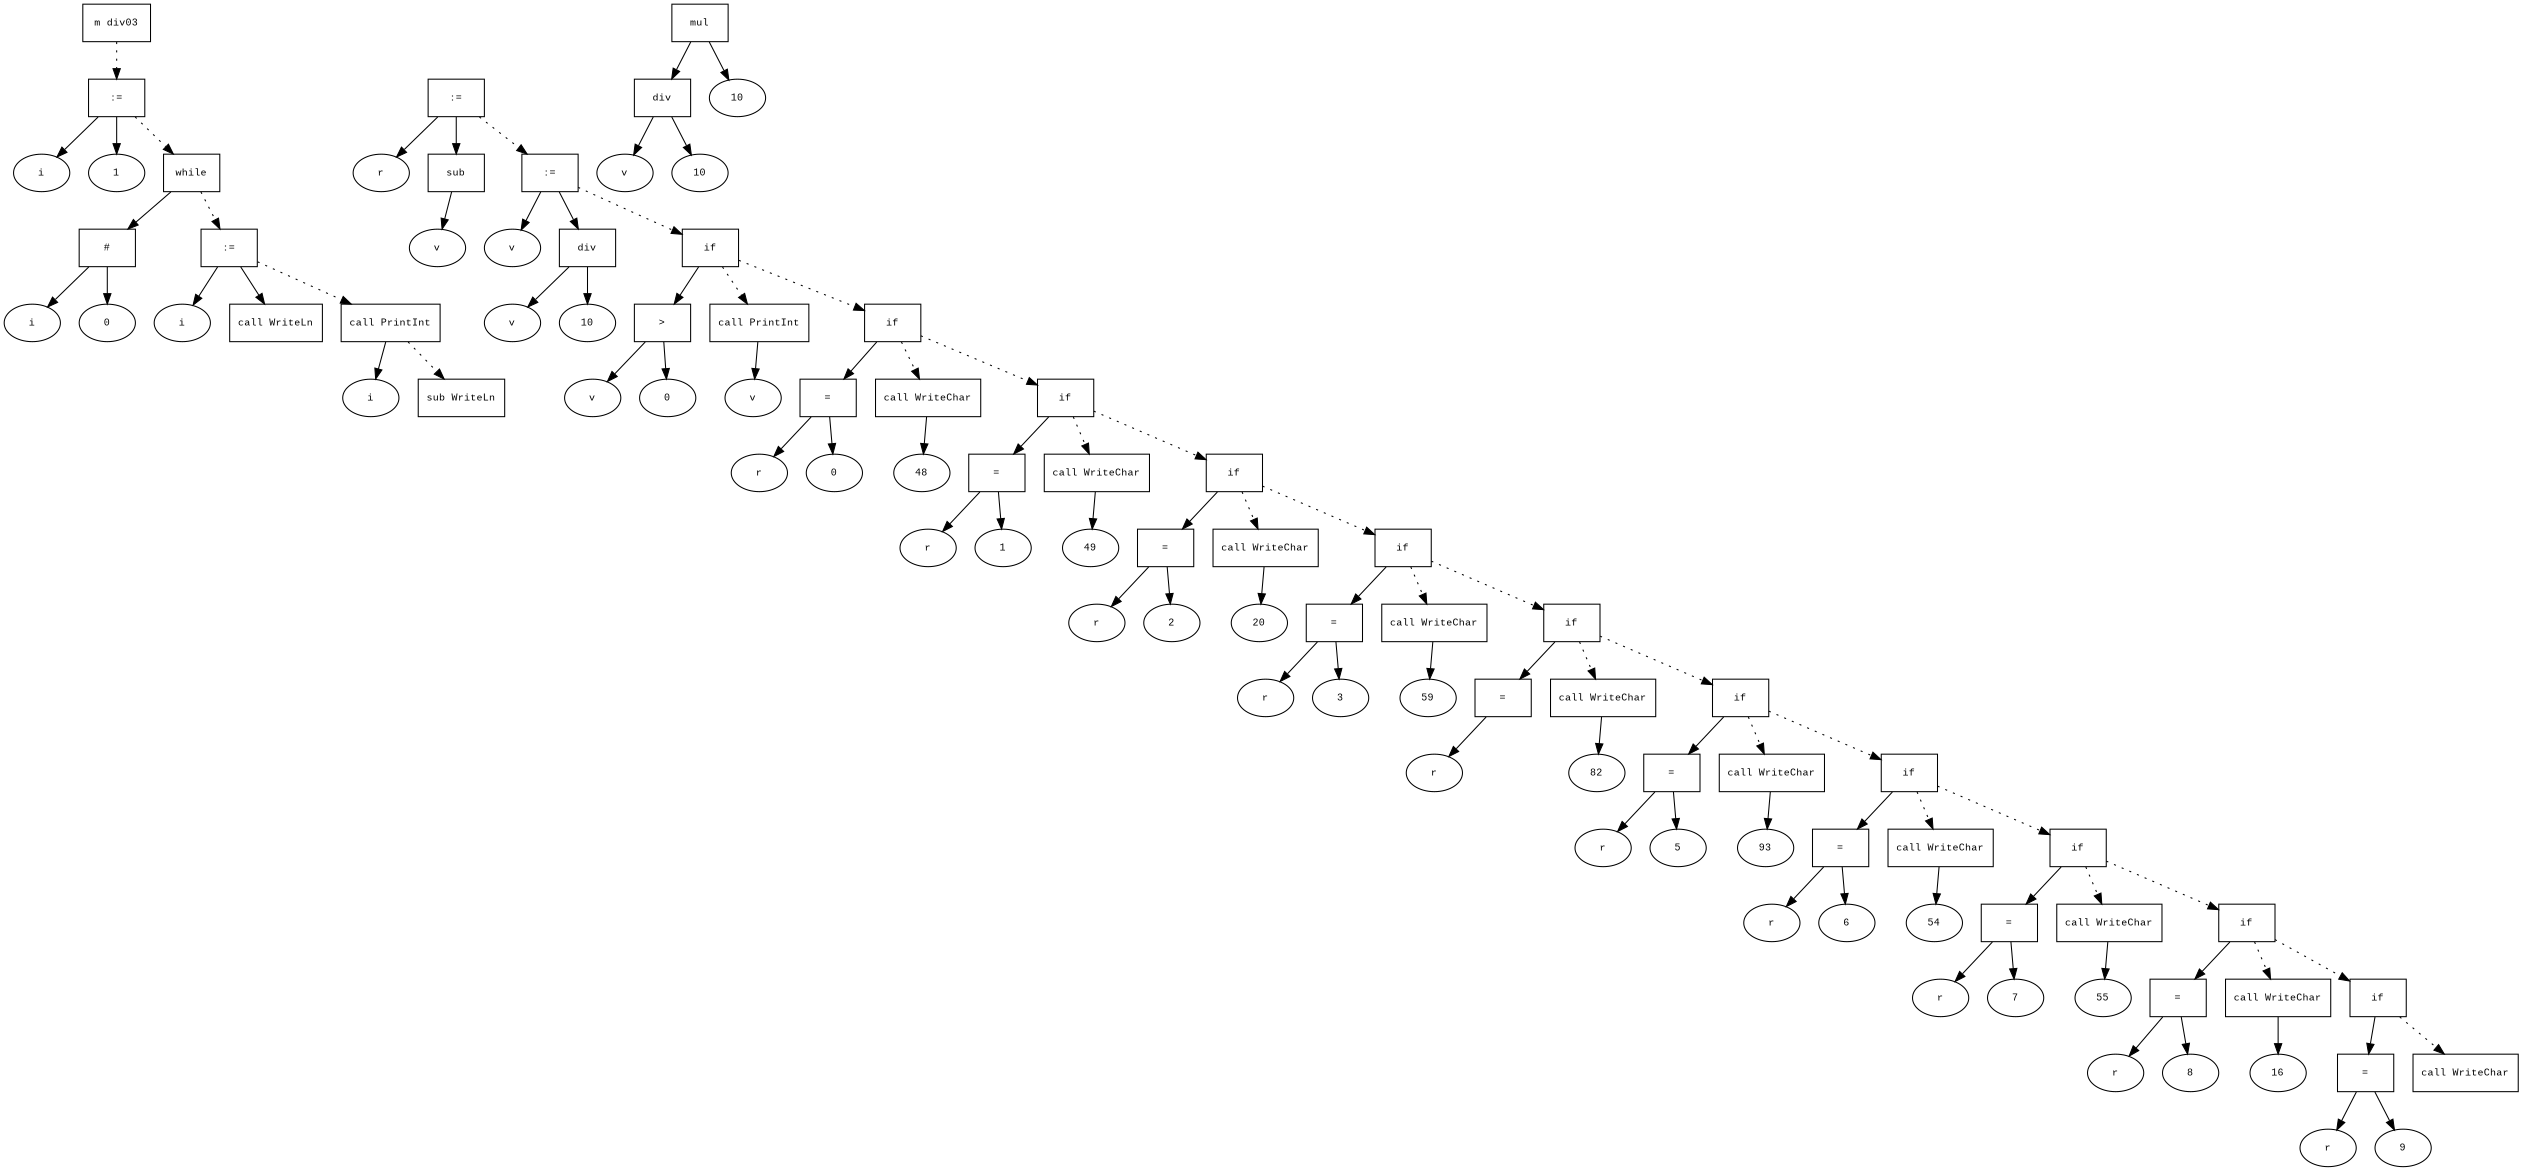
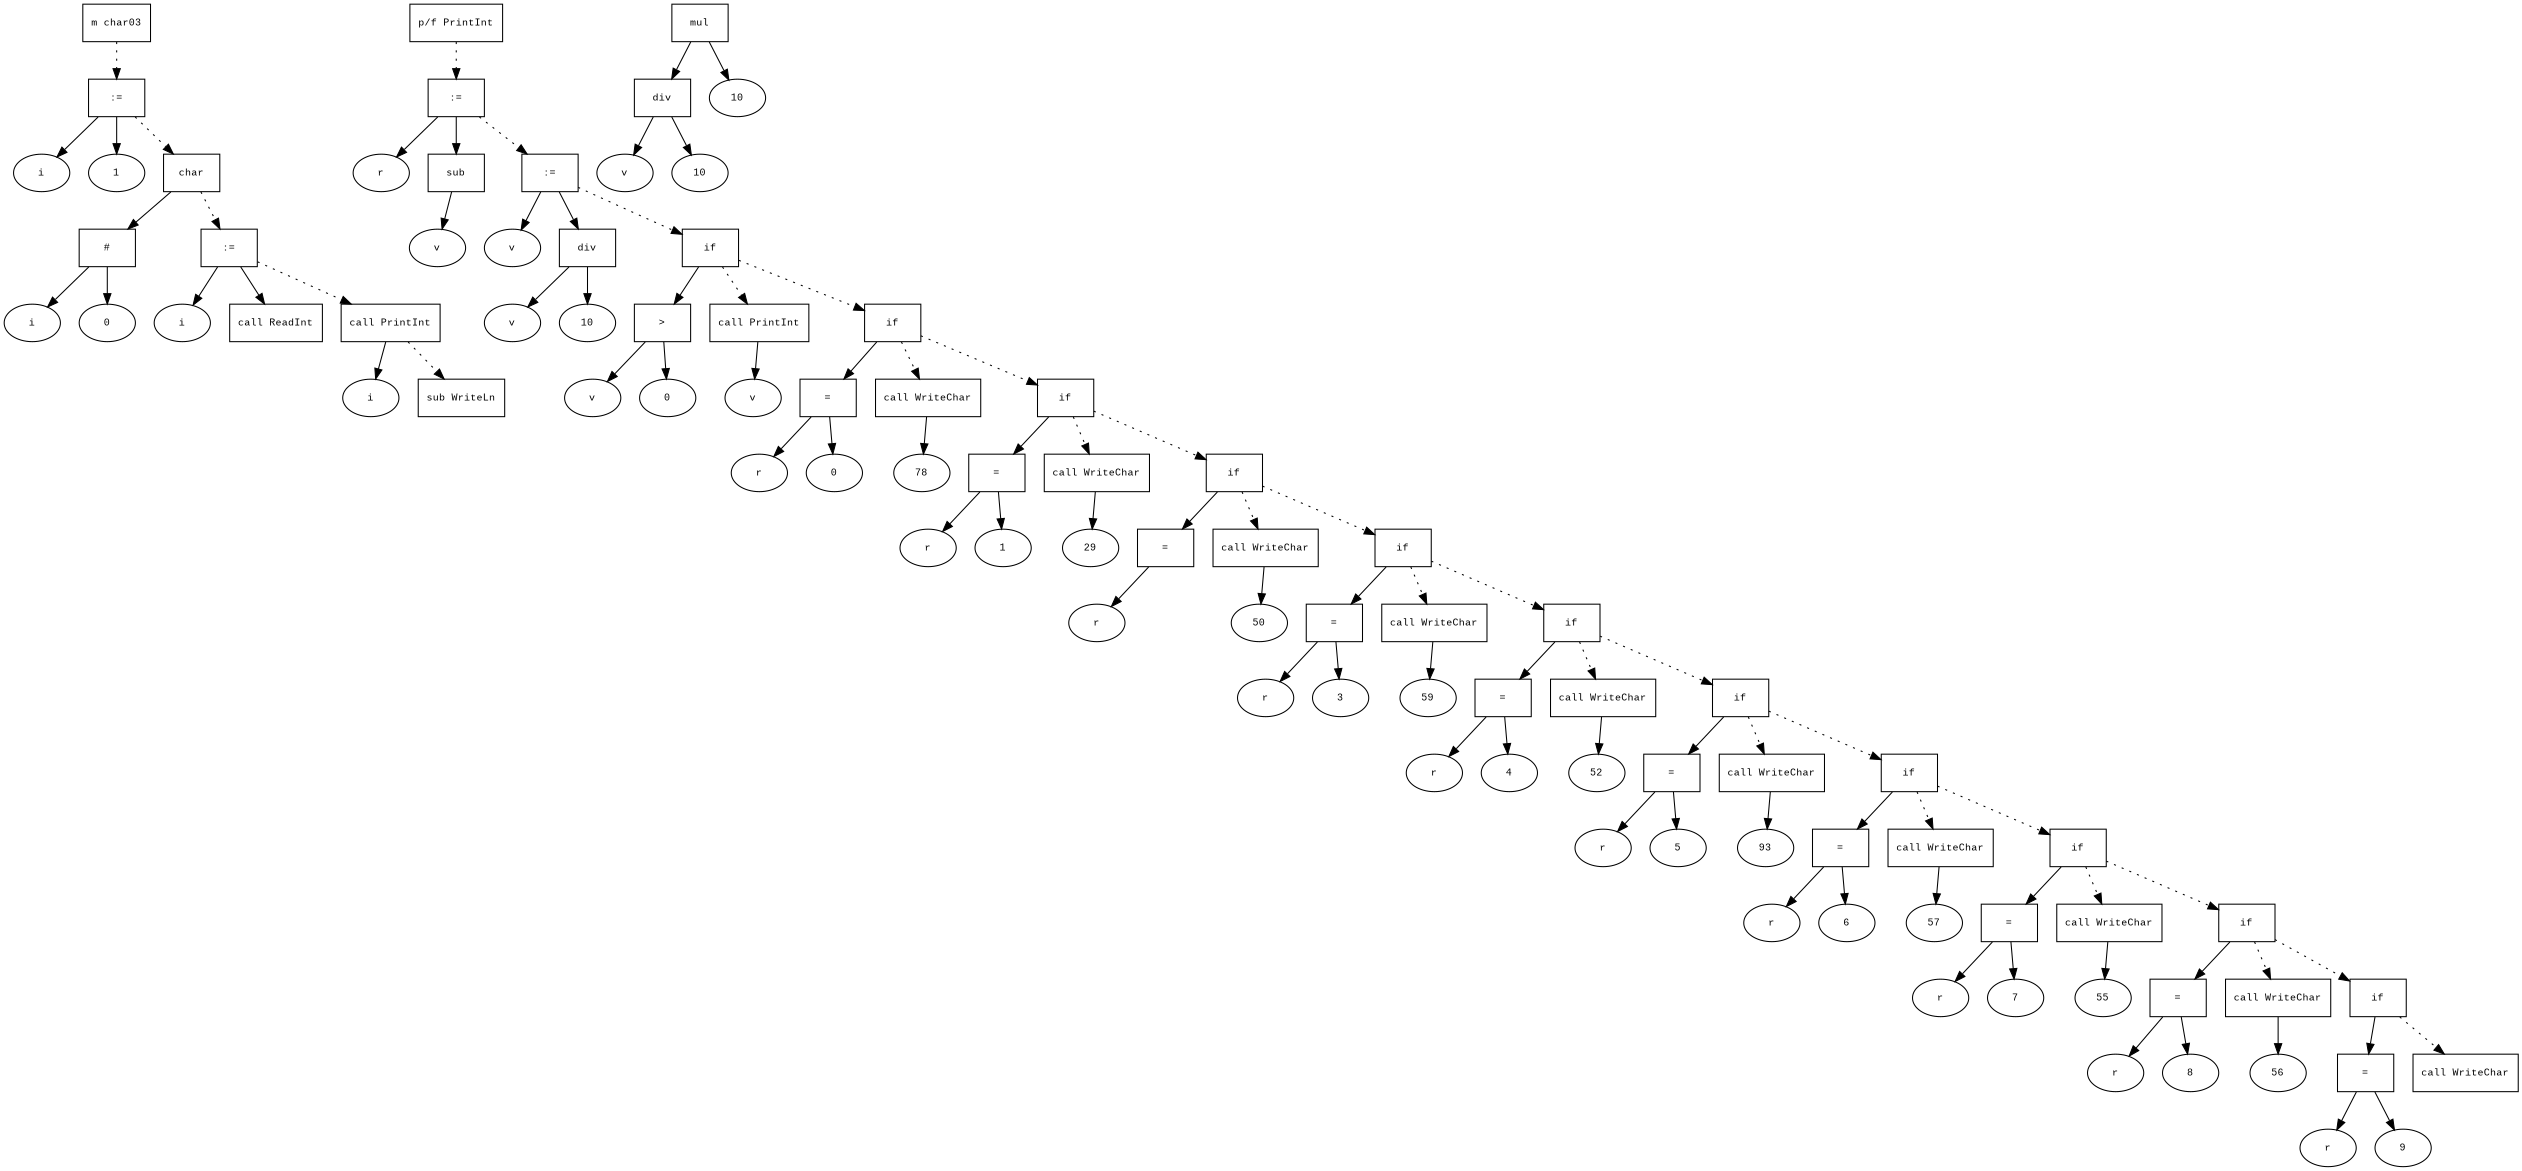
node "m div03": label "m div03" -> "m char03"
node "p/f PrintInt": added
node "while": label "while" -> "char"
node "call WriteLn": label "call WriteLn" -> "call ReadInt"
node "48": label "48" -> "78"
node "49": label "49" -> "29"
node "2": removed
node "20": label "20" -> "50"
node "4": added
node "82": label "82" -> "52"
node "54": label "54" -> "57"
node "16": label "16" -> "56"
